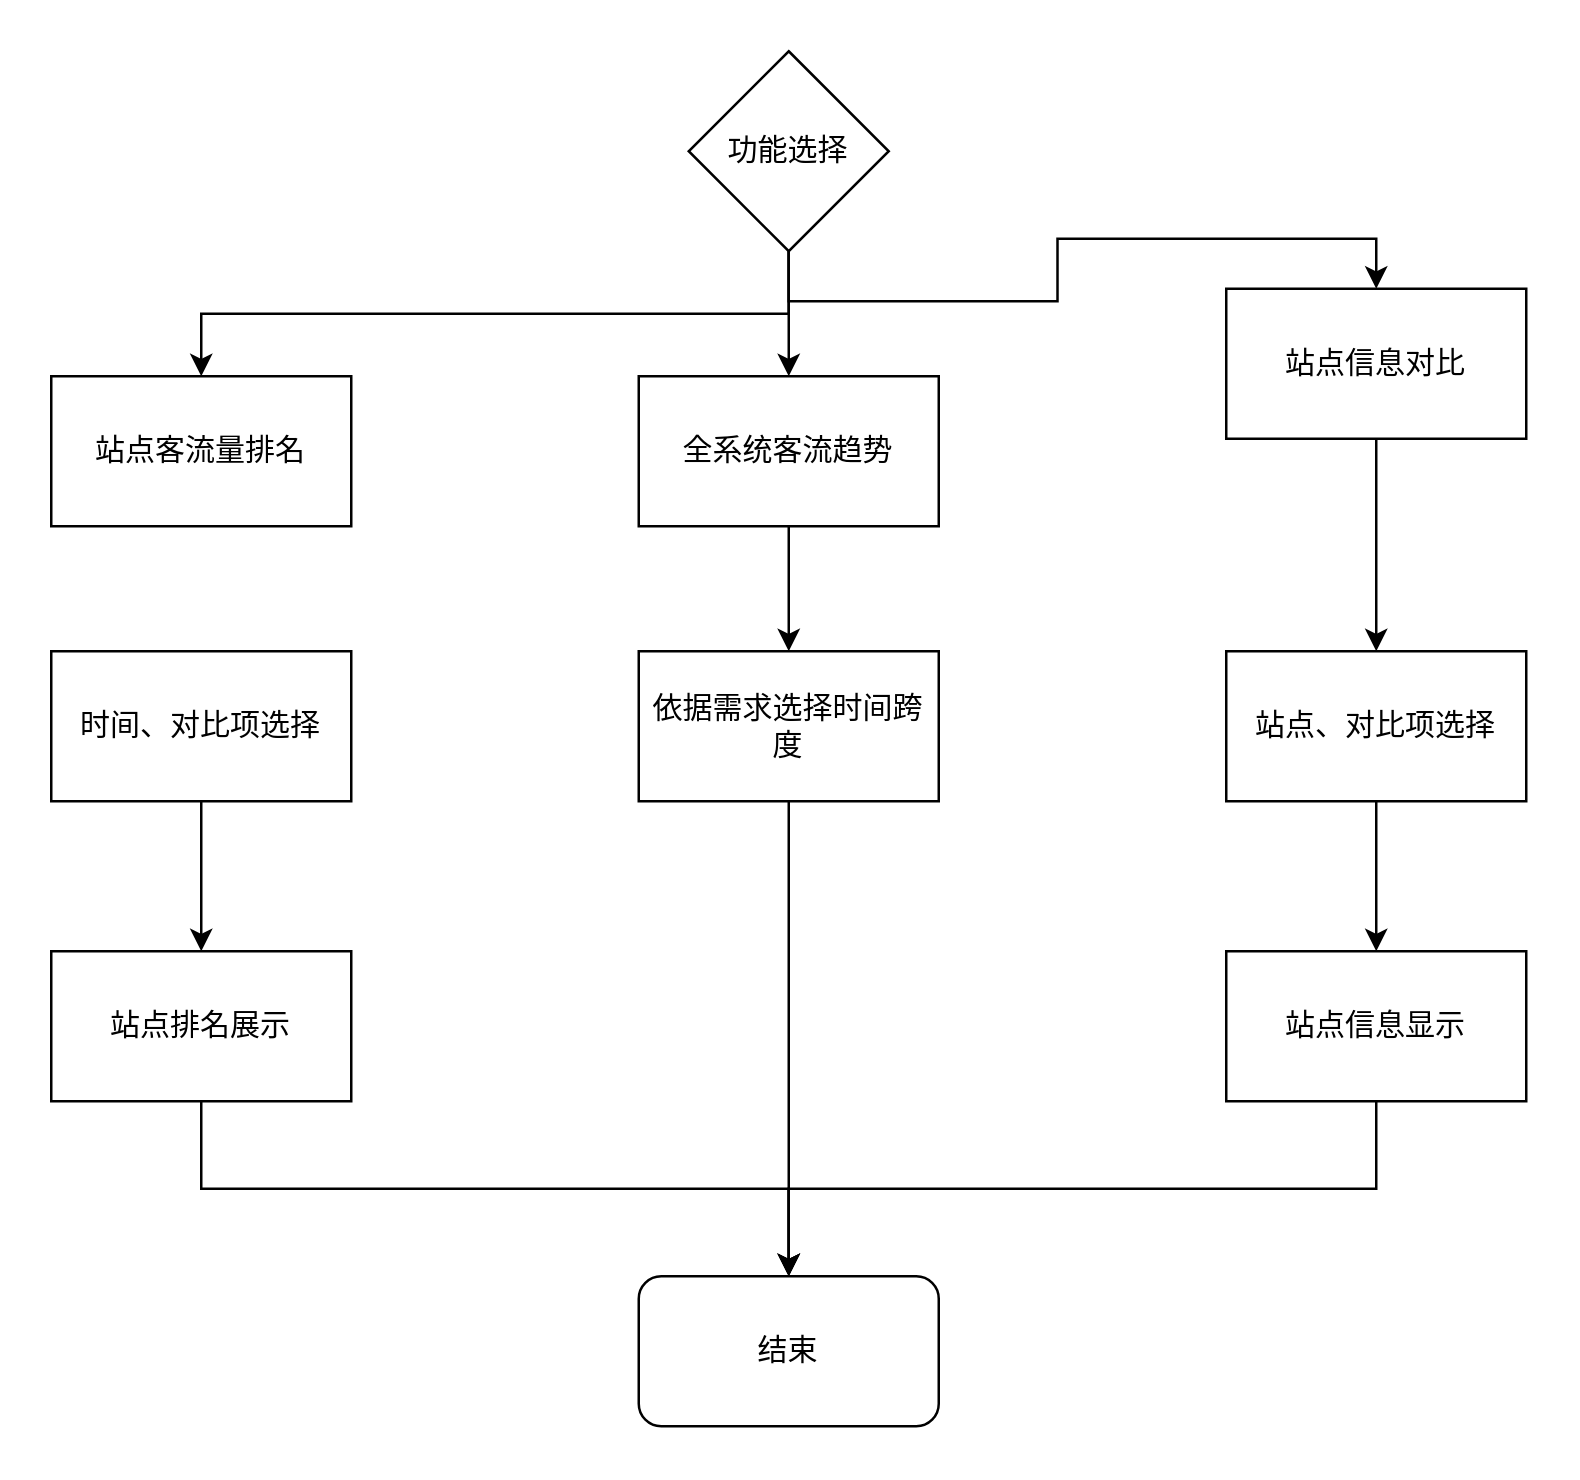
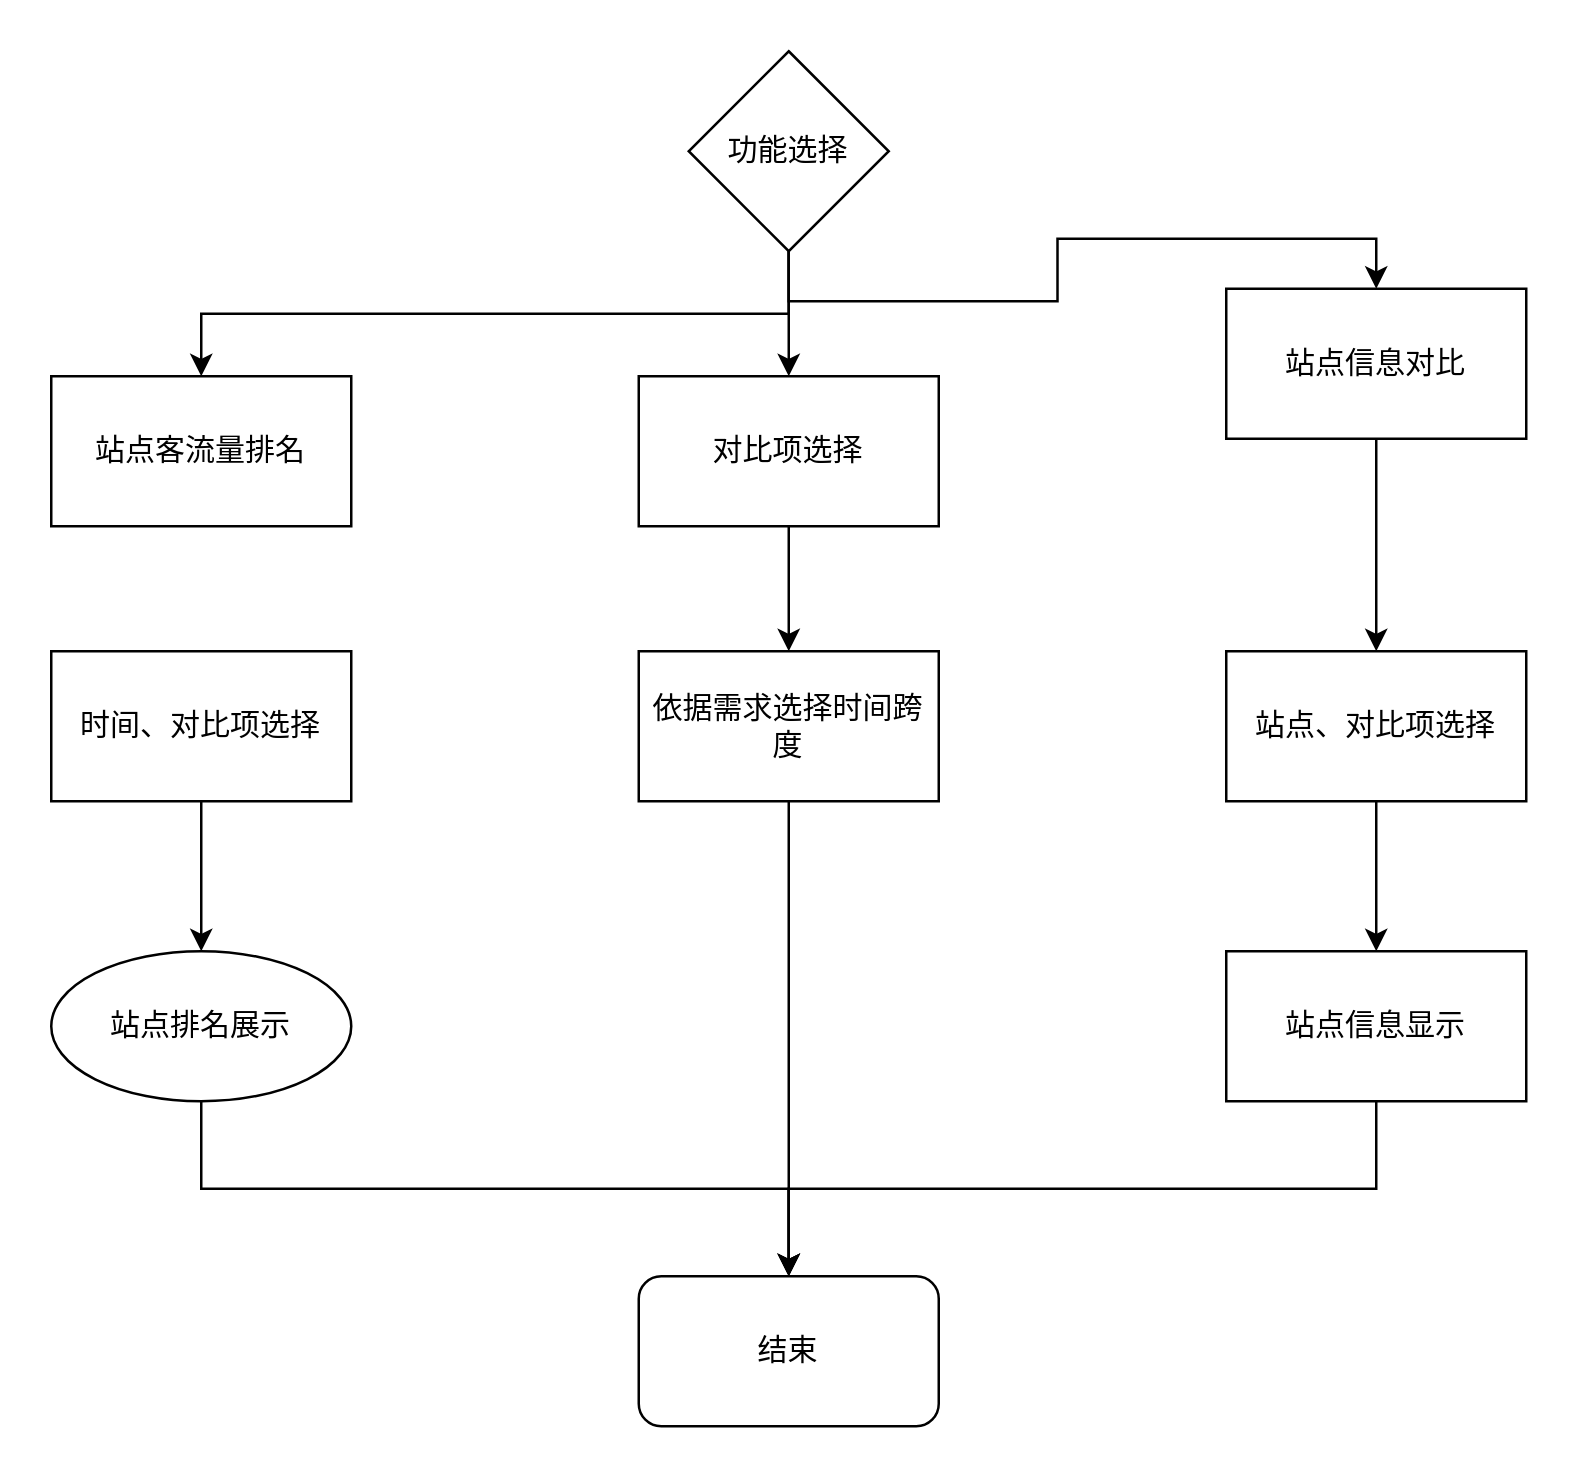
node "全系统客流趋势": label "全系统客流趋势" -> "对比项选择"
node "站点排名展示": shape rectangle -> ellipse
